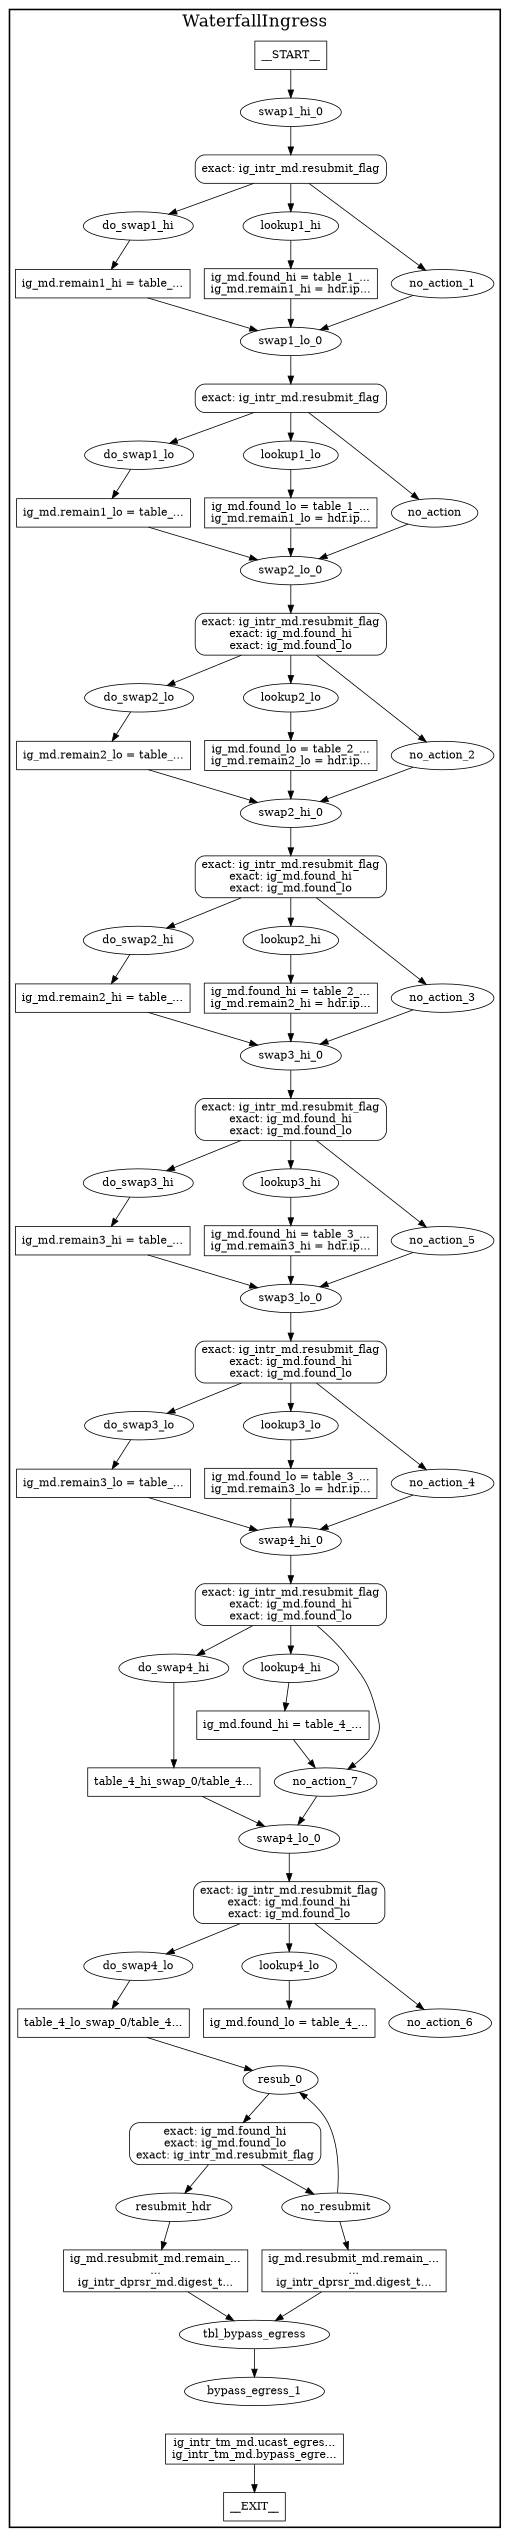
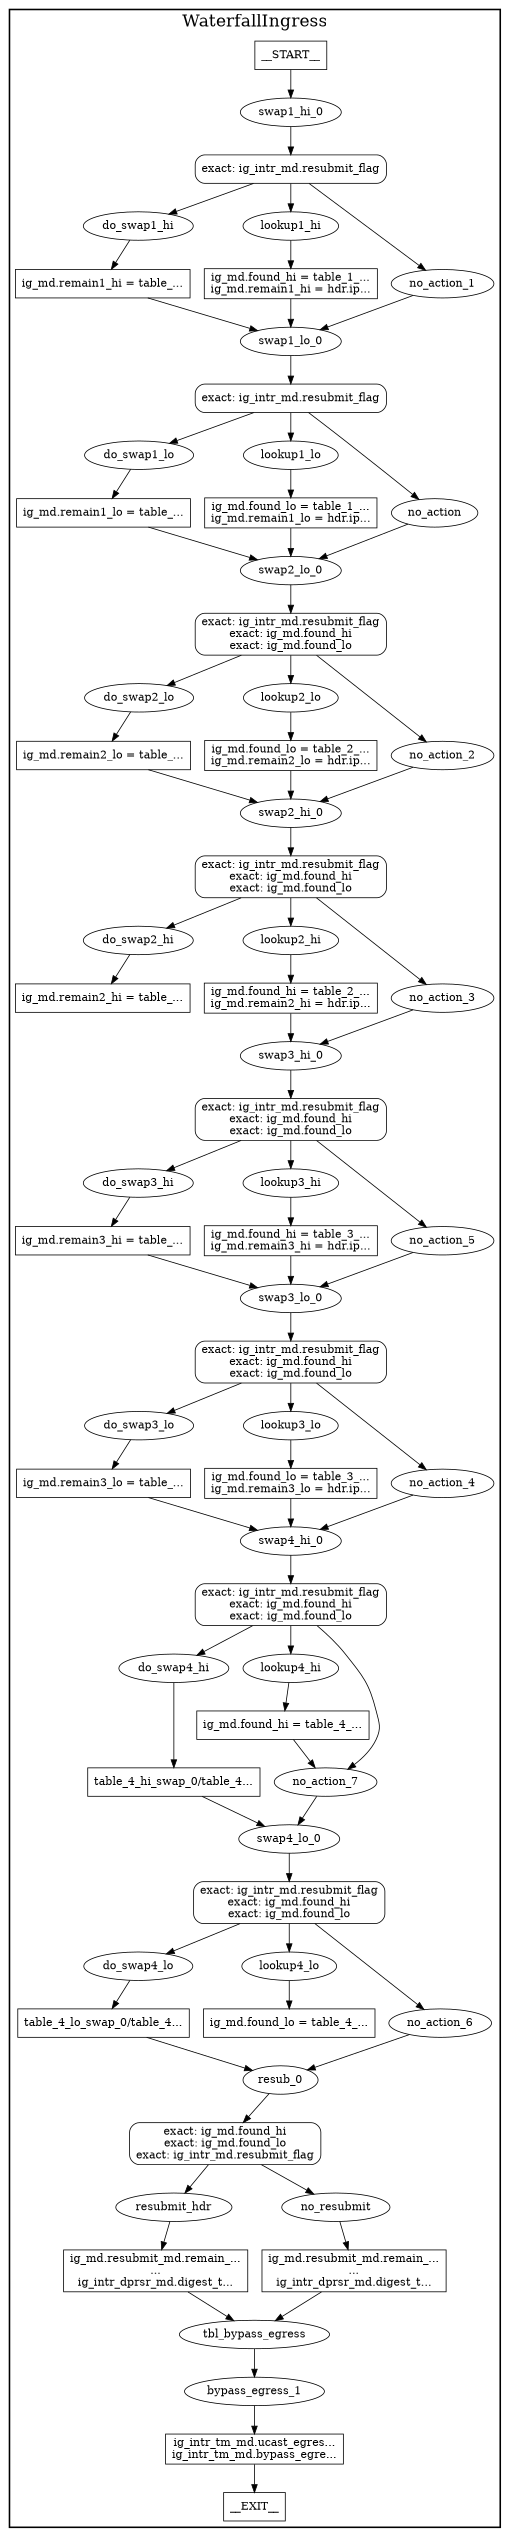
edge "ig_md.remain2_hi = table_..." -> "swap3_hi_0": removed
edge "no_resubmit" -> "resub_0": now "no_action_6" -> "resub_0"
edge "bypass_egress_1" -> "ig_intr_tm_md.ucast_egres... ig_intr_tm_md.bypass_egre...": added
